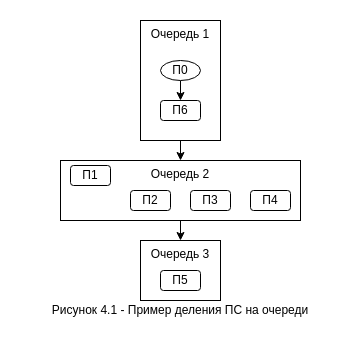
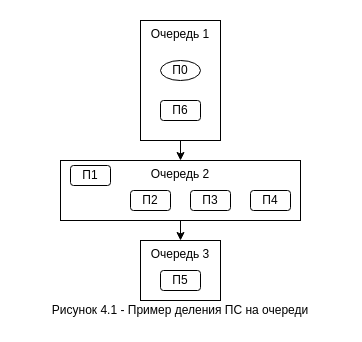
edge "П0" -> "П6": removed
